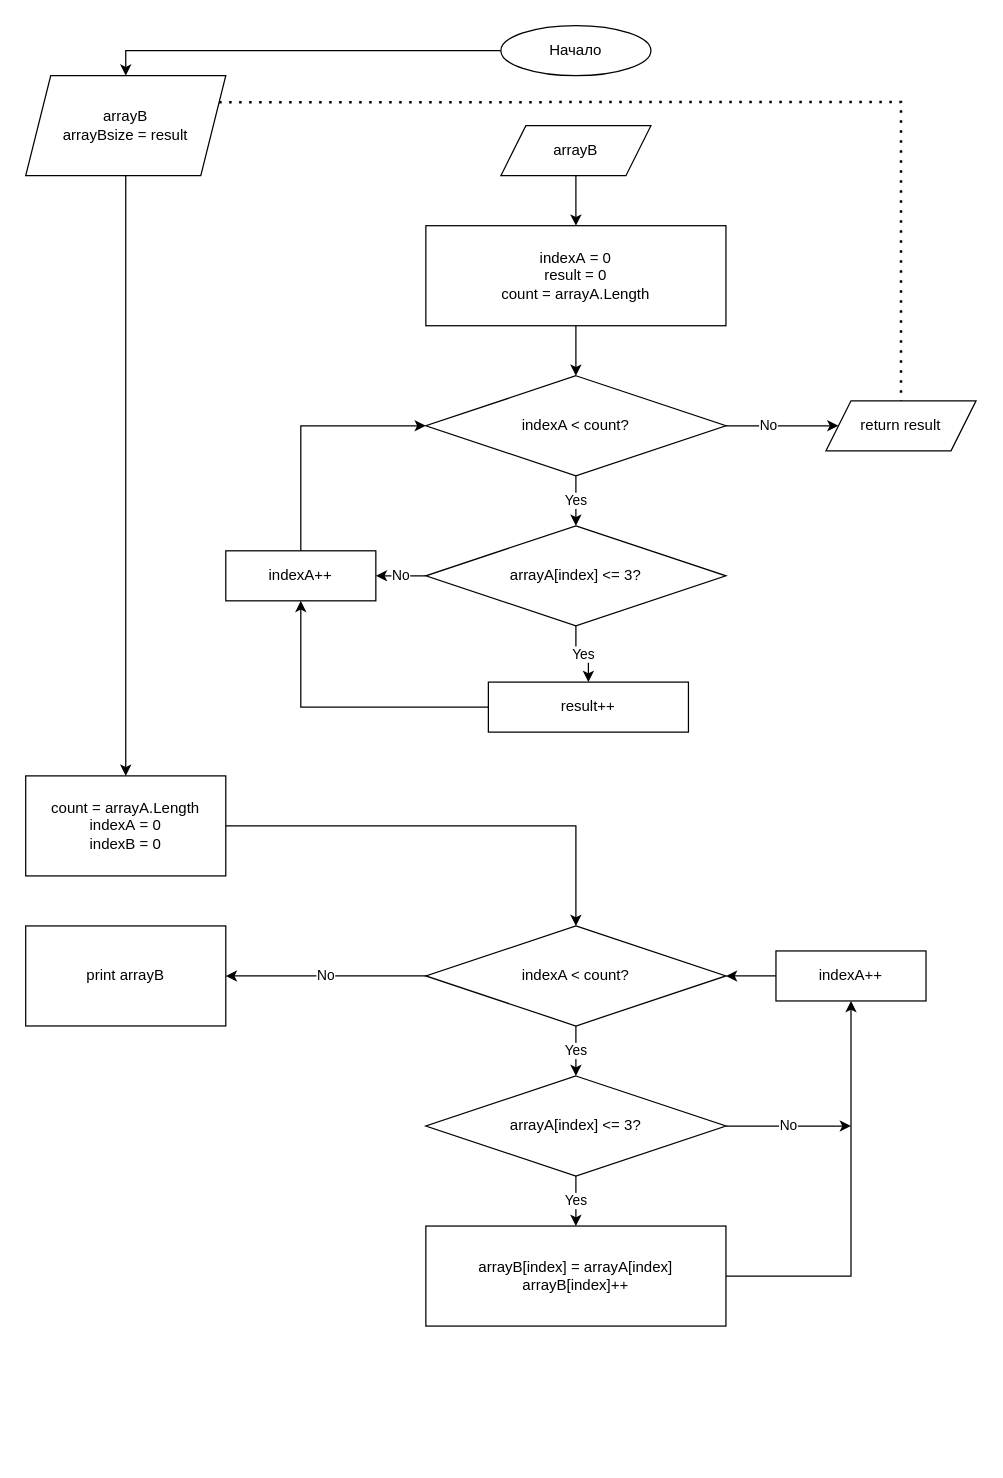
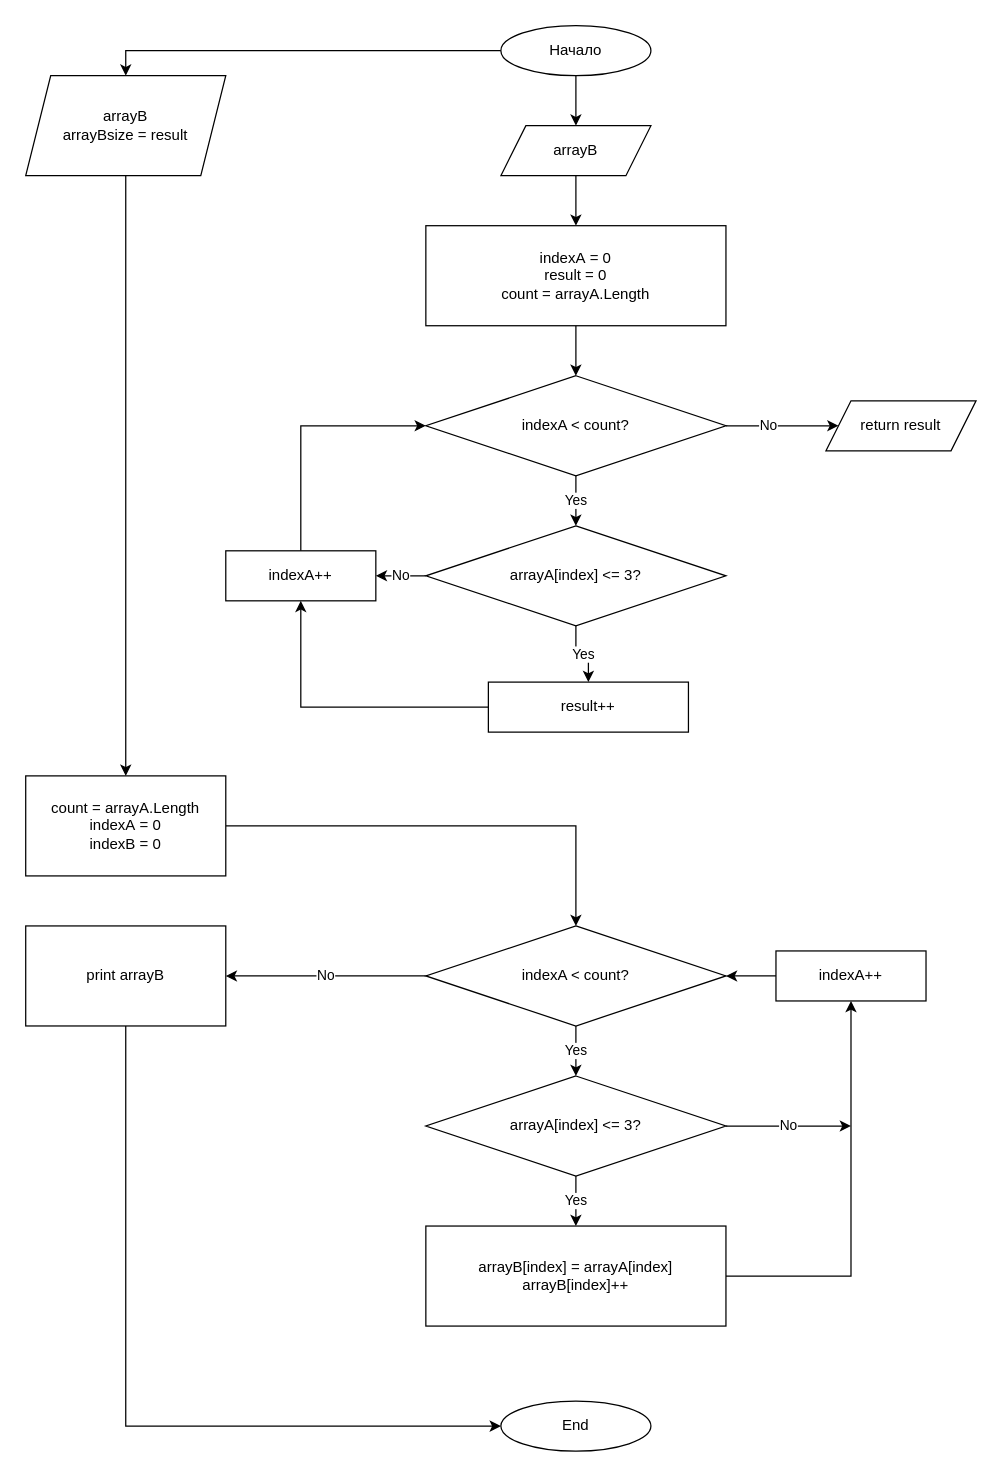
edge "Начало" -> "arrayB": added
edge "arrayB arrayBsize = result" -- "return result": removed
edge "print arrayB" -> "End": added
node "End": added
